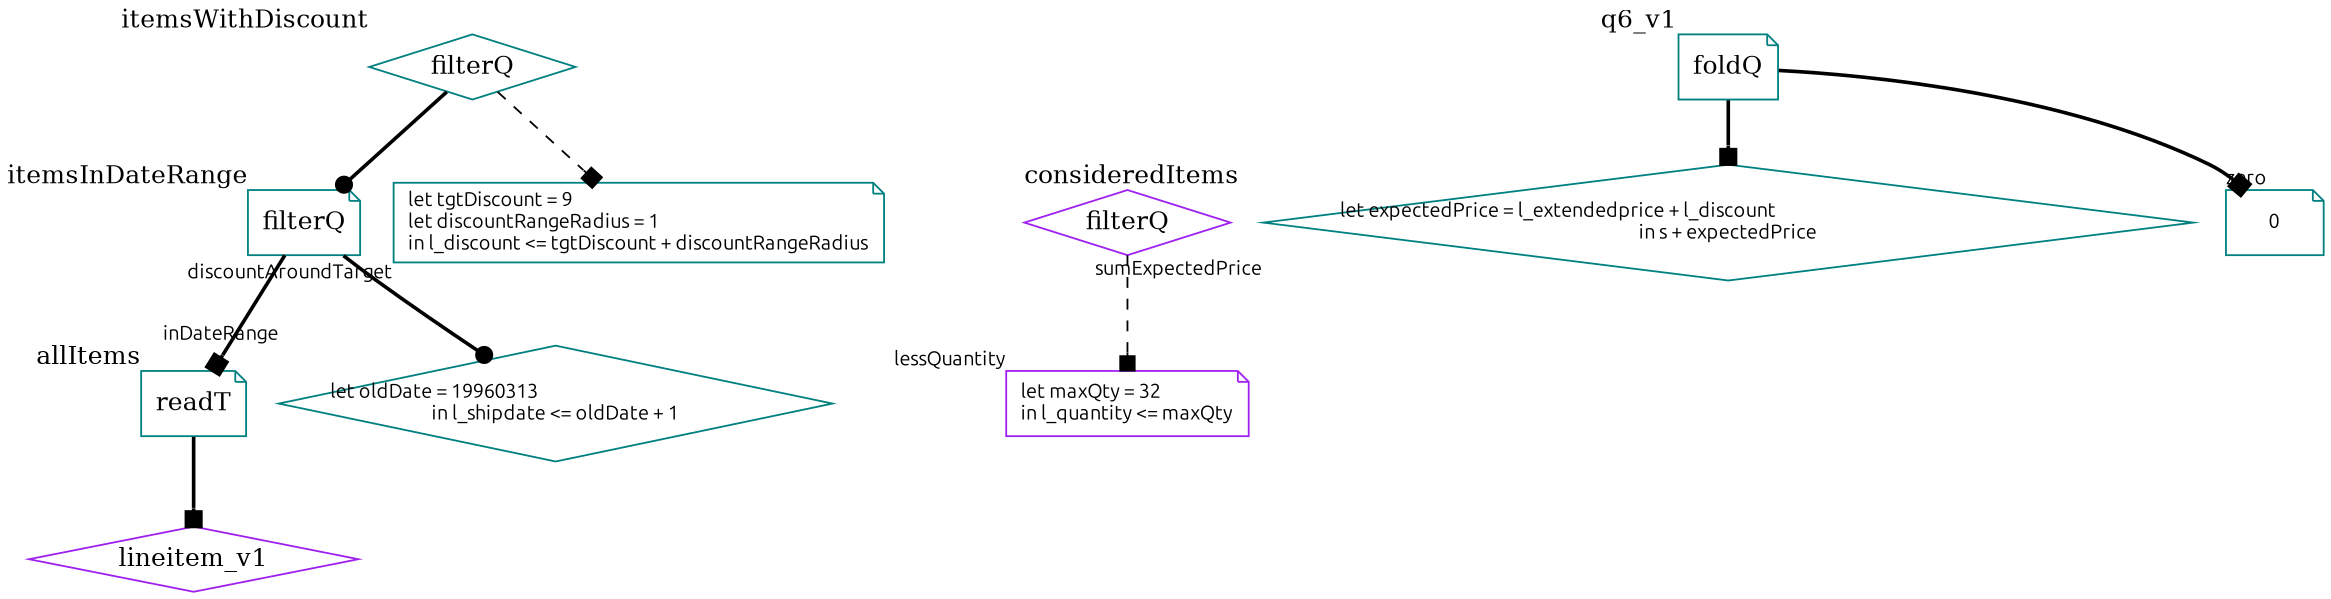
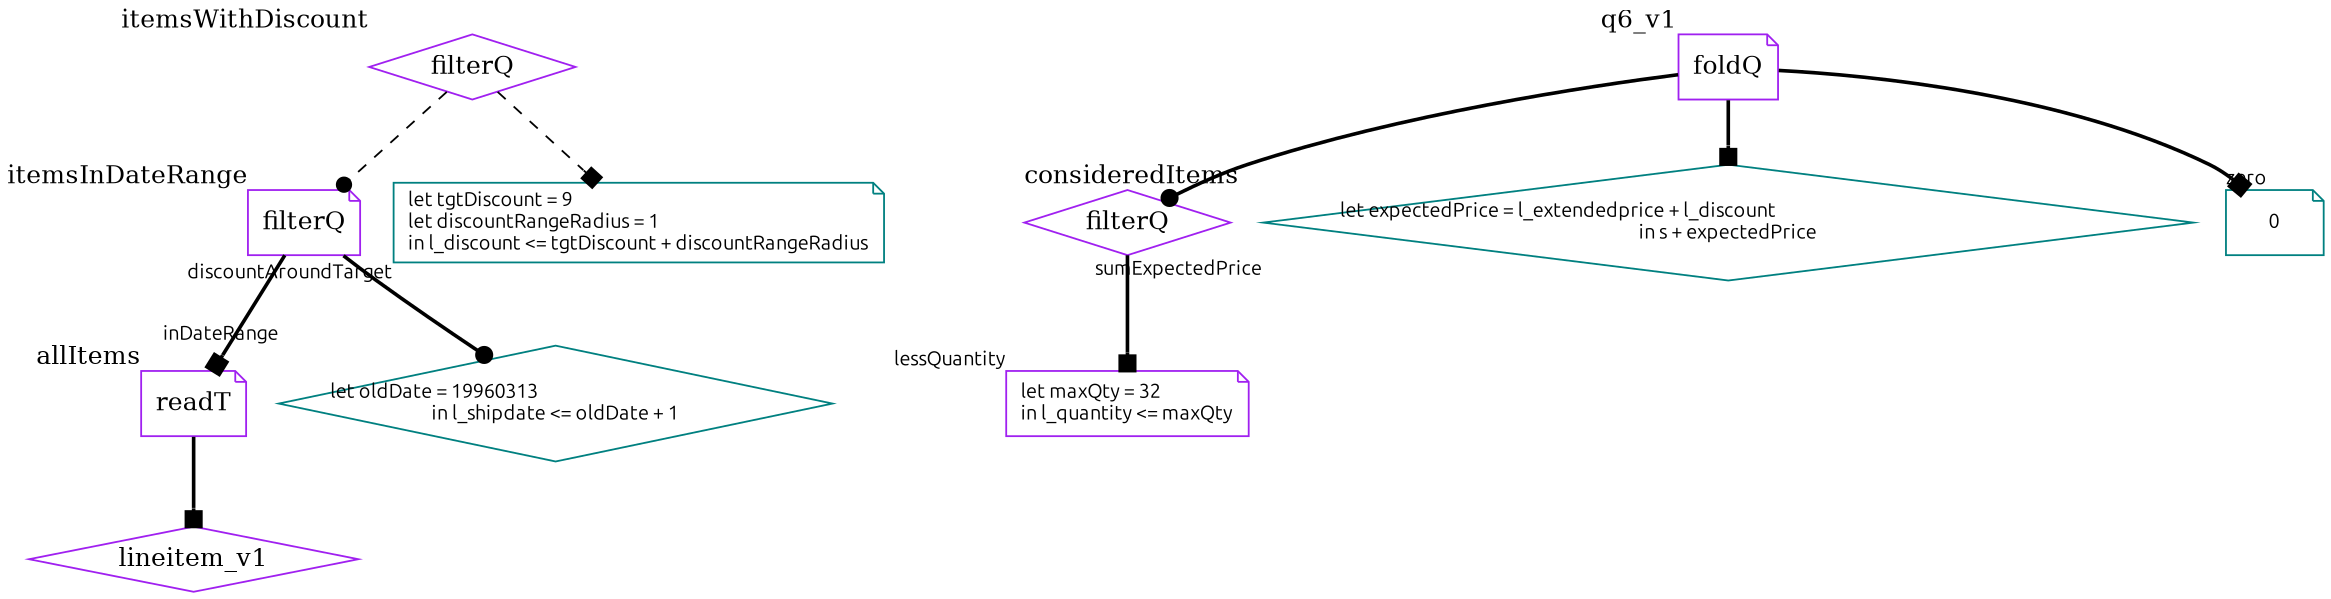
node "filterQ itemsWithDiscount": color teal -> purple
node "foldQ q6_v1": color teal -> purple
edge "foldQ q6_v1" -> "filterQ consideredItems": added
edge "filterQ itemsWithDiscount" -> "filterQ itemsInDateRange": style bold -> dashed
node "filterQ itemsInDateRange": color teal -> purple
edge "filterQ consideredItems" -> "let maxQty = 32 in l_quantity <= maxQty lessQuantity": style dashed -> bold
node "readT allItems": color teal -> purple
